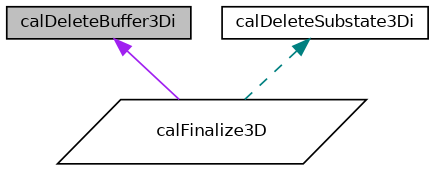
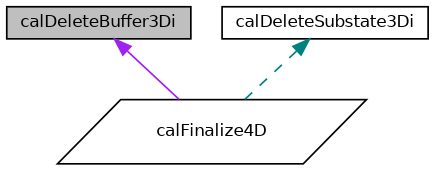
node "calFinalize3D": label "calFinalize3D" -> "calFinalize4D"
